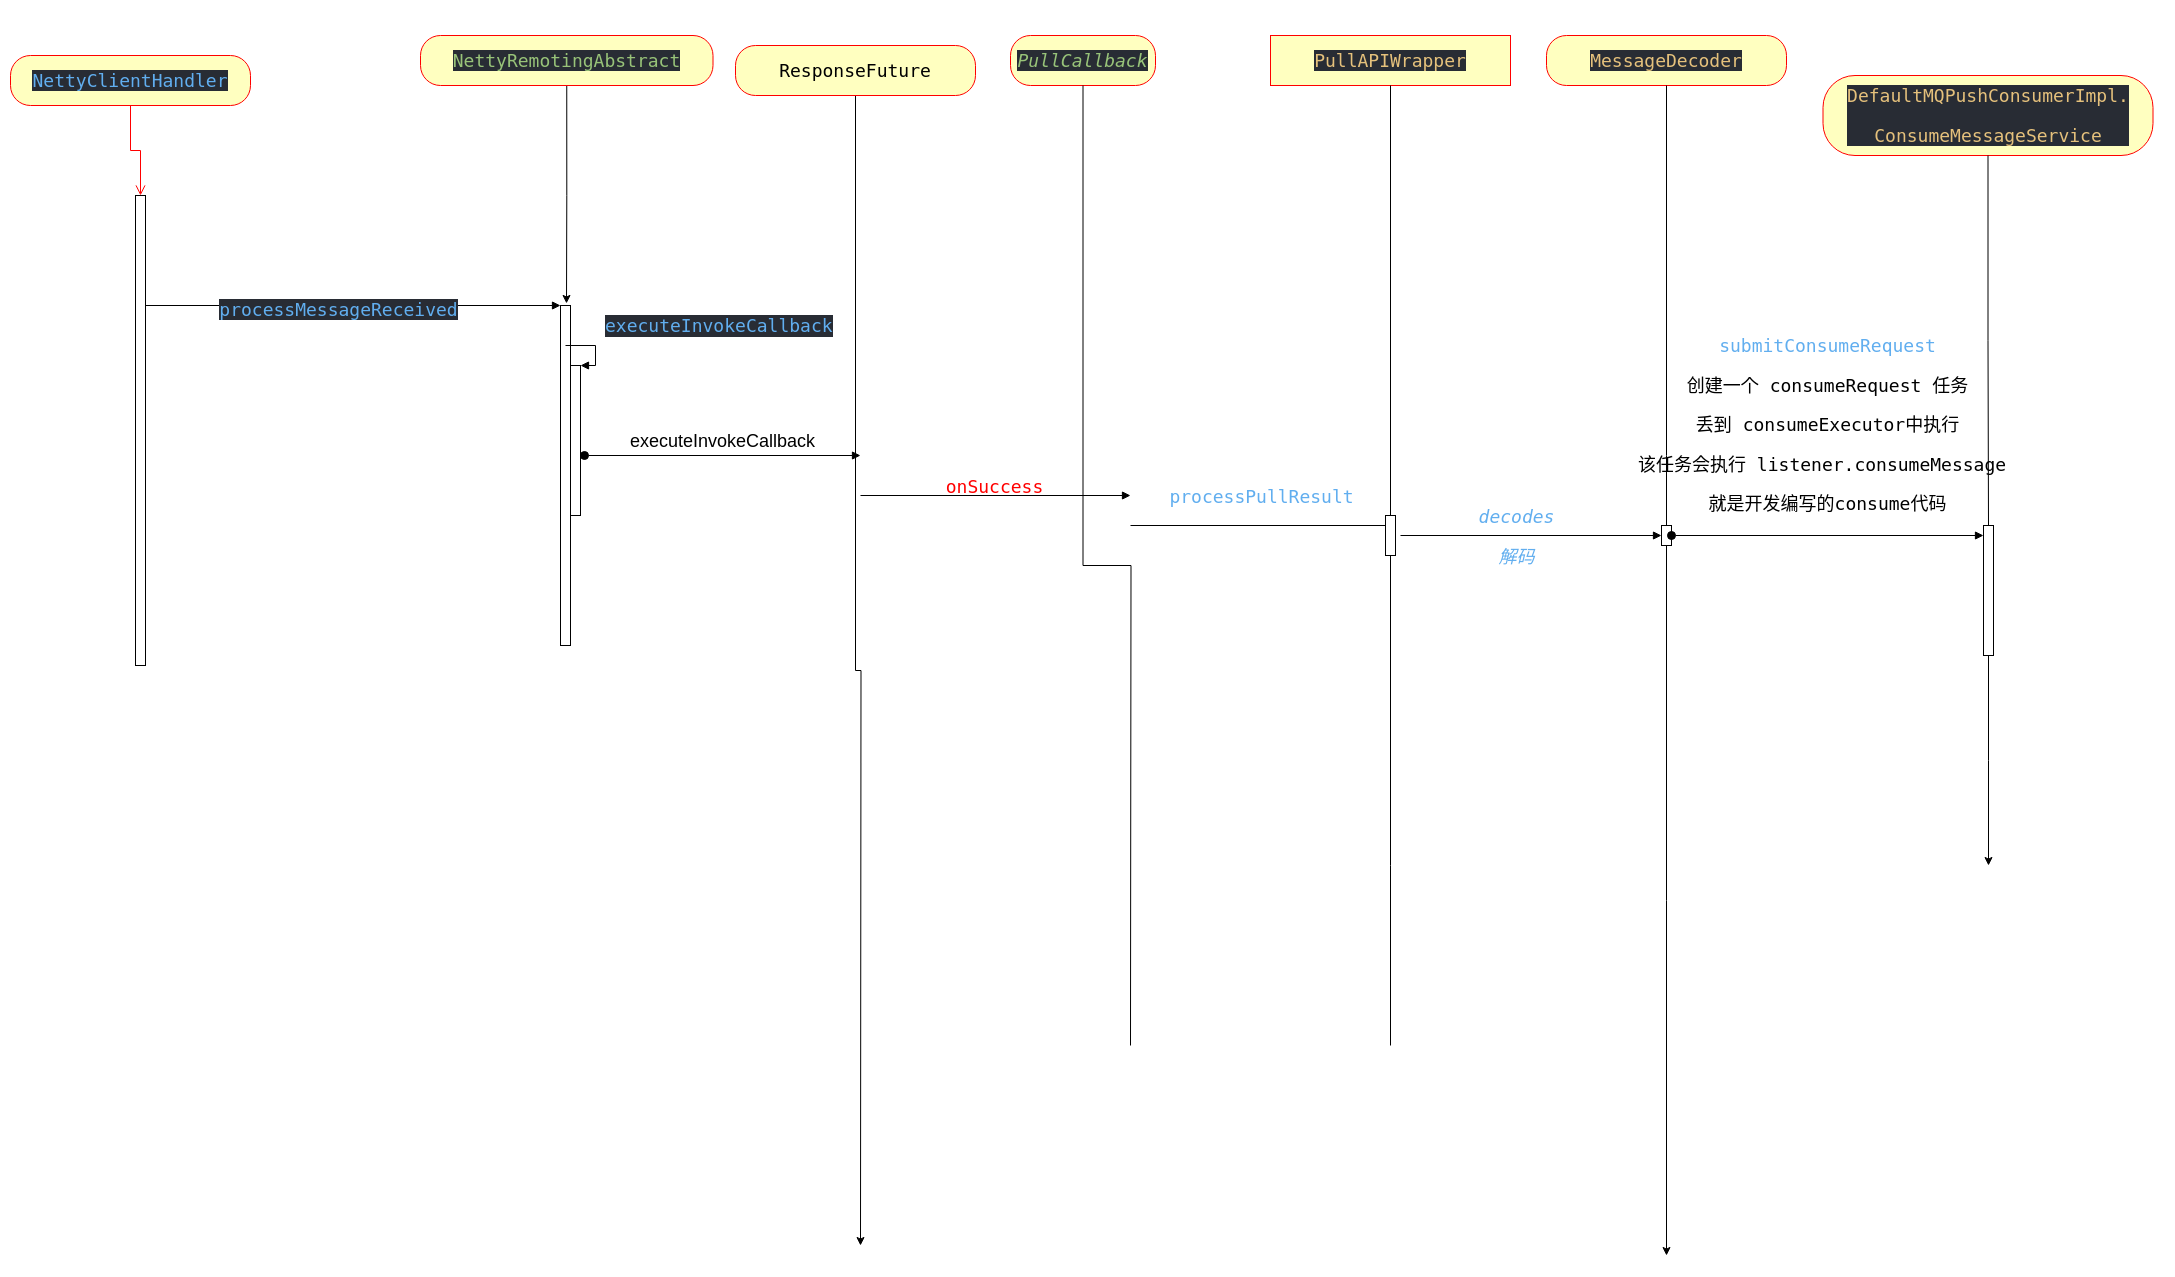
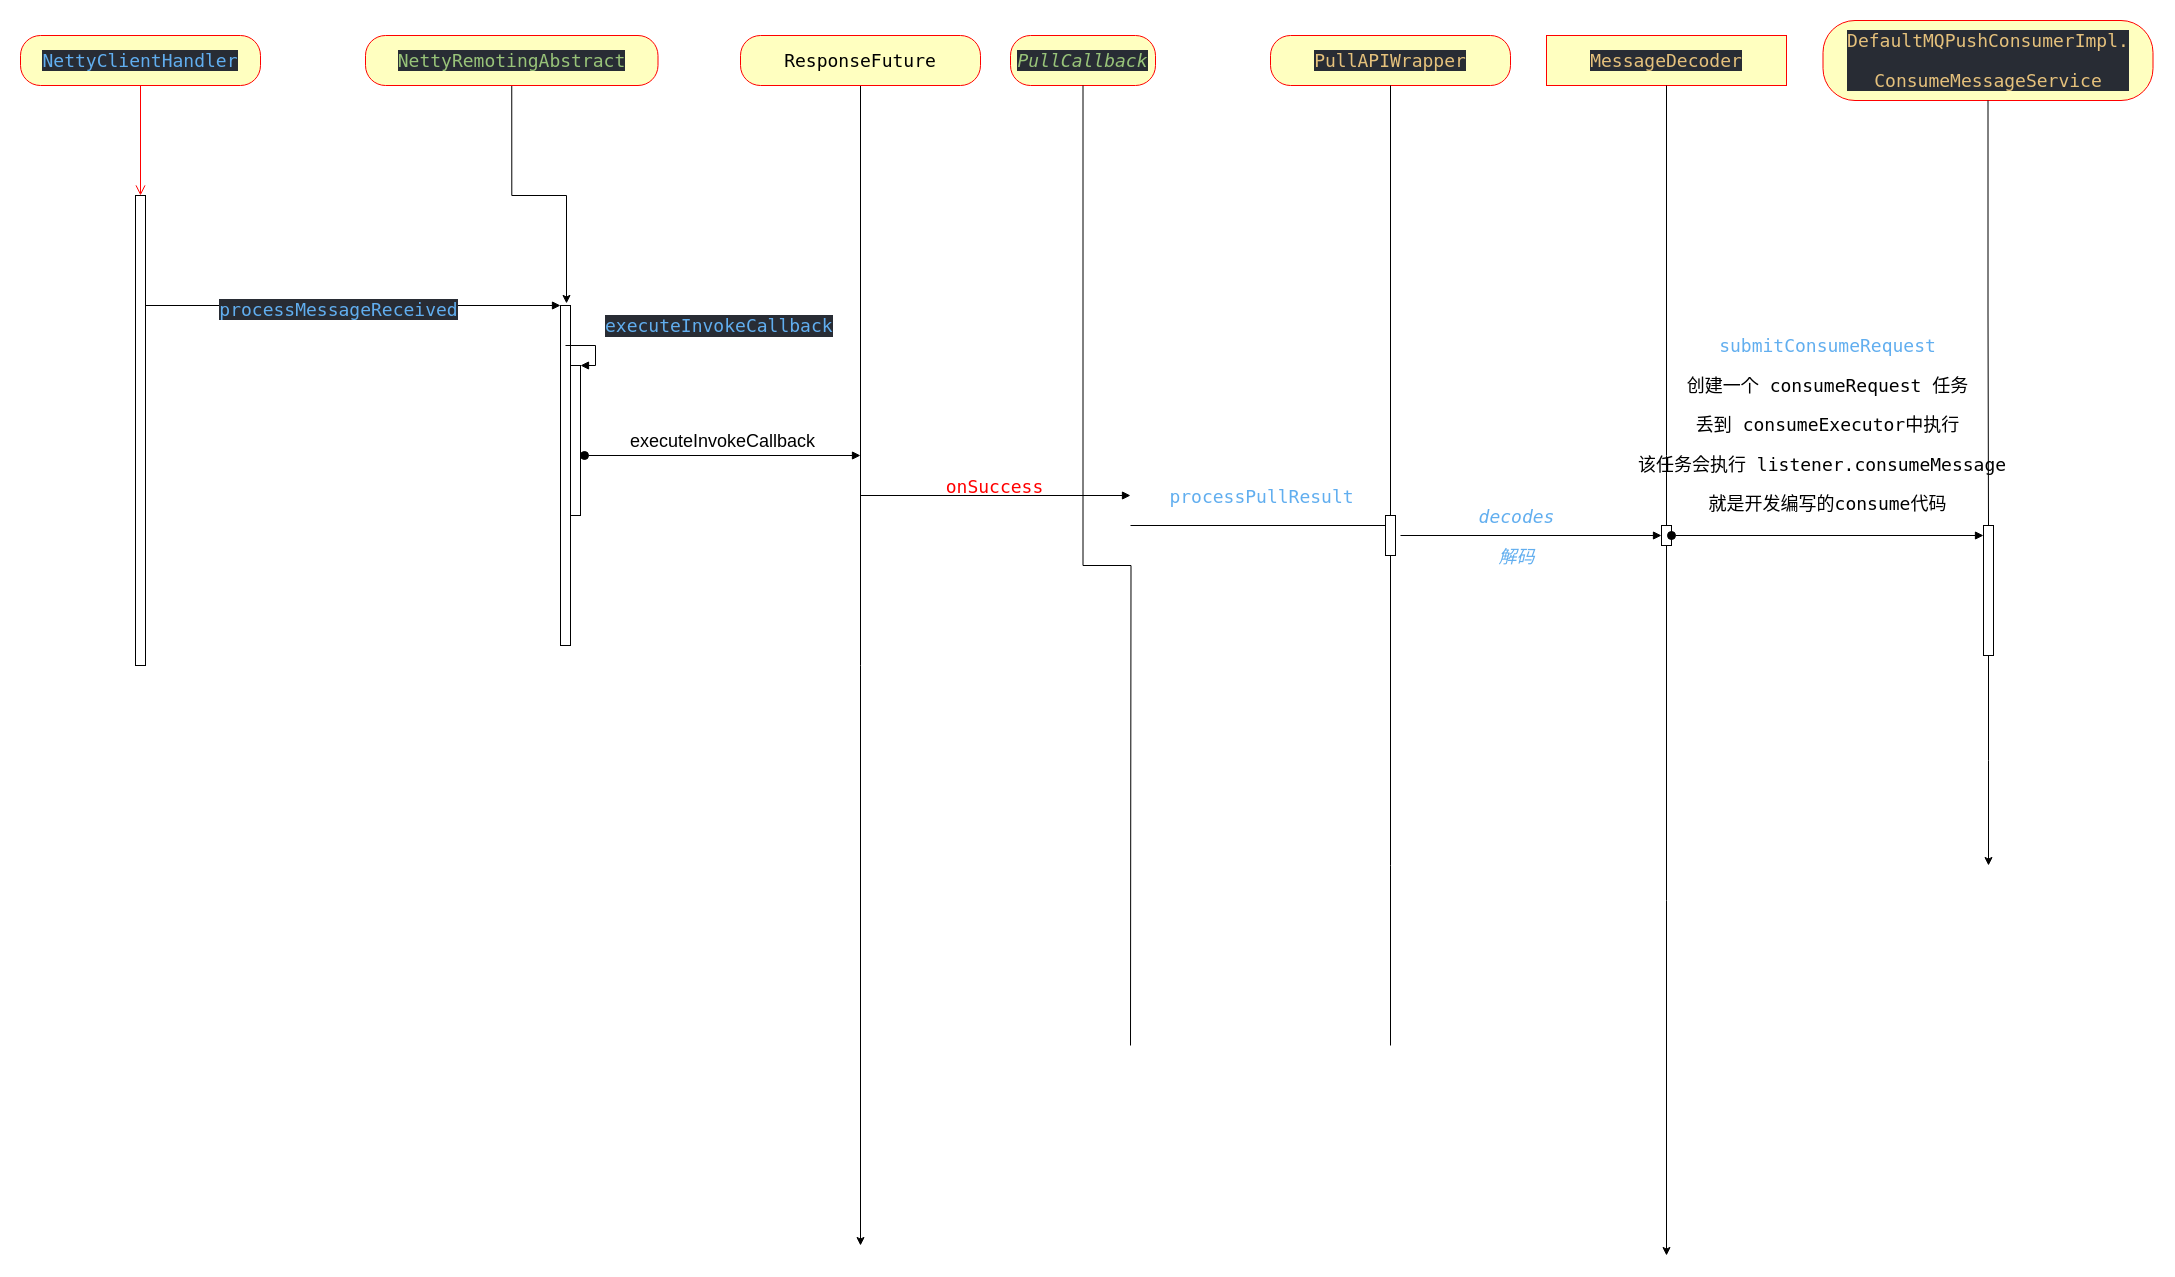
node "NettyRemotingAbstract": moved (567, 61) -> (512, 61)
node "PullAPIWrapper": shape rectangle -> rounded rectangle
node "MessageDecoder": shape rounded rectangle -> rectangle
node "ResponseFuture": moved (856, 71) -> (861, 61)
node "NettyClientHandler": moved (131, 81) -> (141, 61)
node "DefaultMQPushConsumerImpl.ConsumeMessageService": moved (1988, 116) -> (1988, 61)
